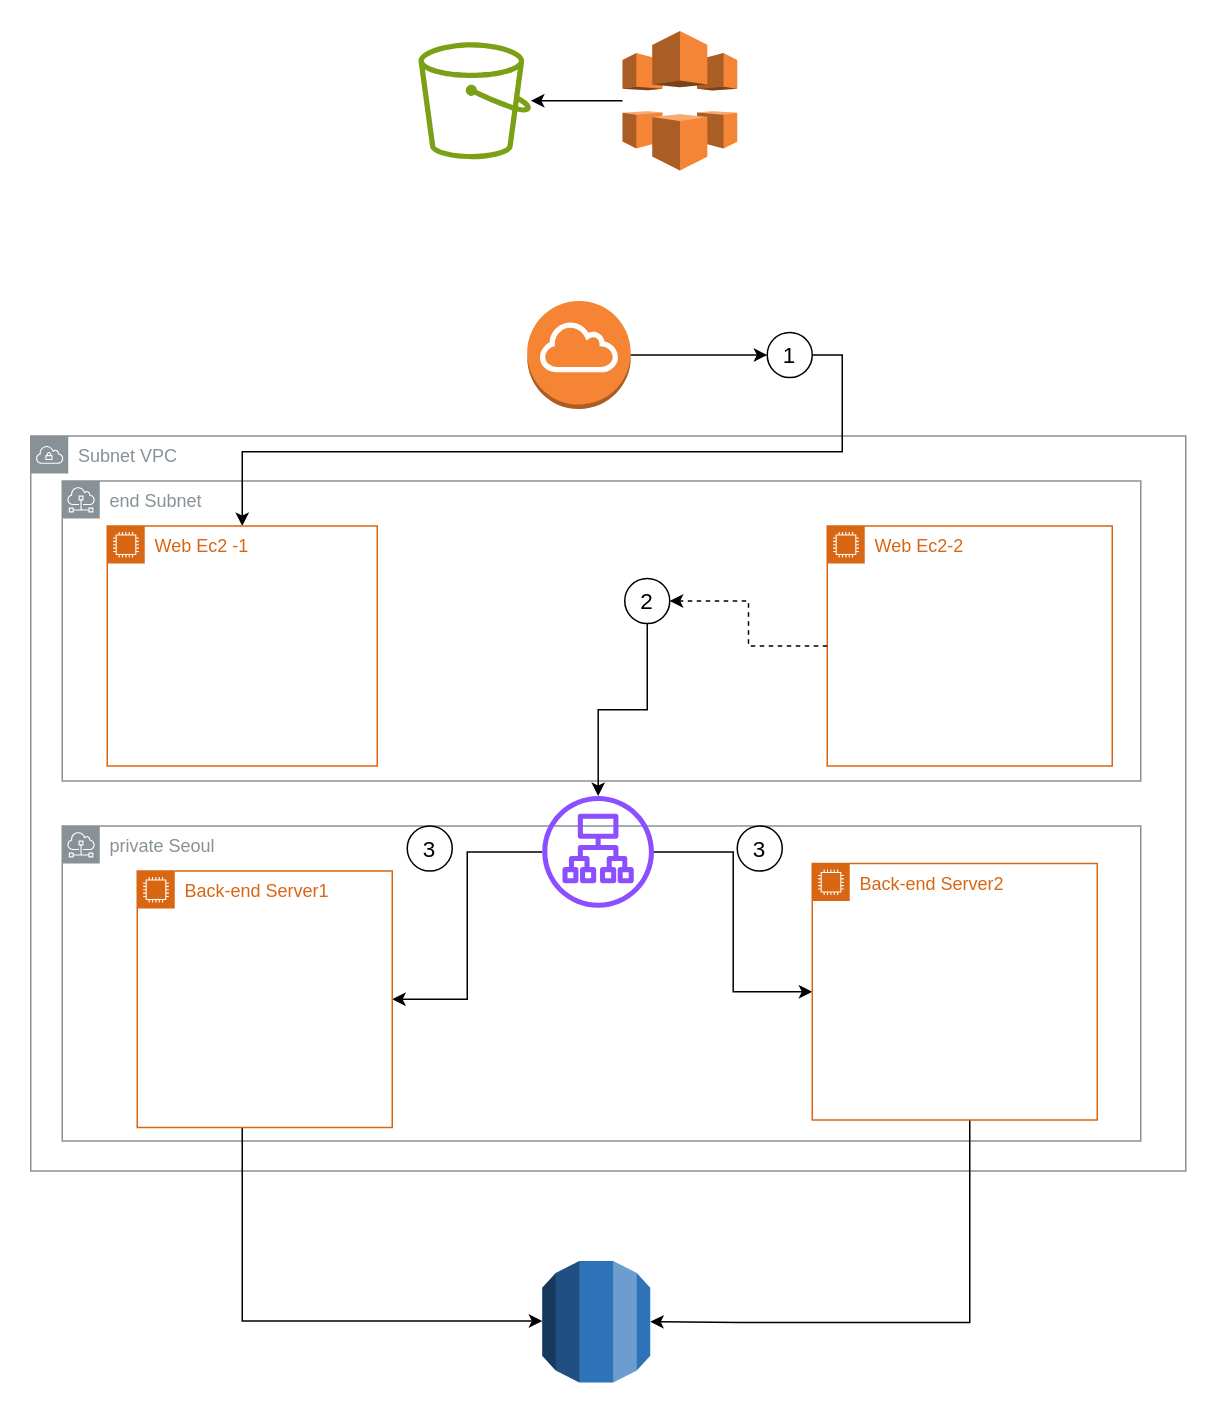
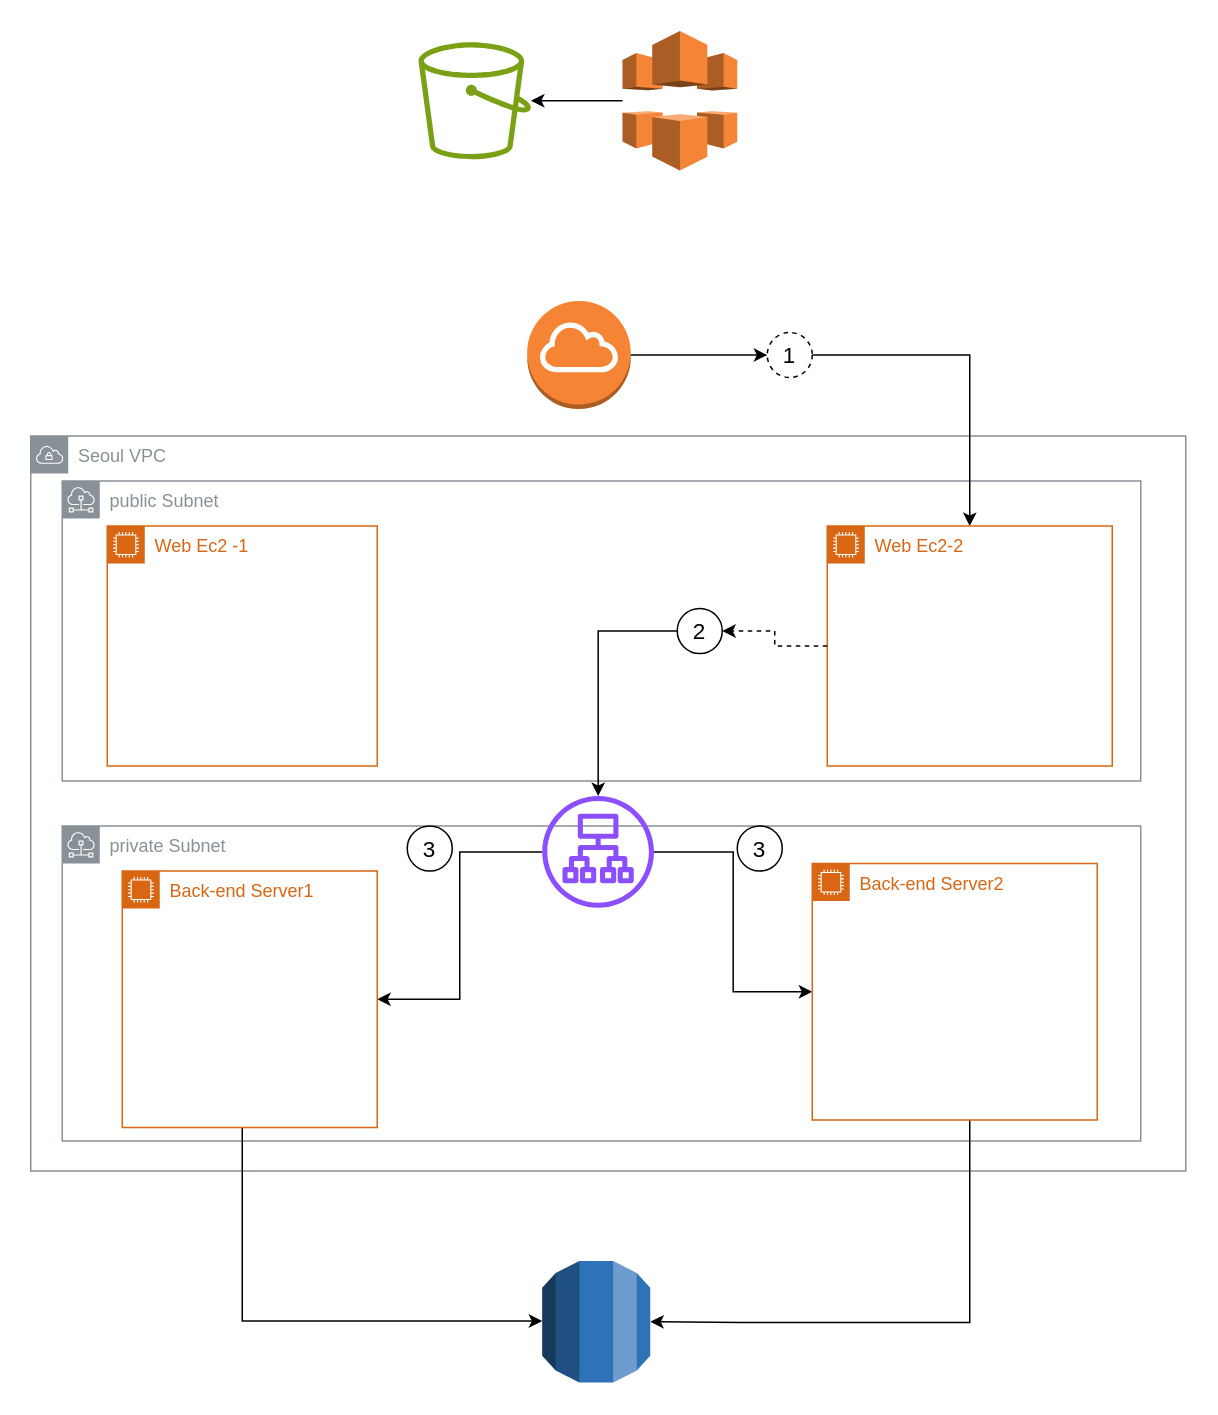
node "1": style solid -> dashed
edge "1" -> "Web Ec2 -1": now "1" -> "Web Ec2-2"
node "Subnet VPC": label "Subnet VPC" -> "Seoul VPC"
node "end Subnet": label "end Subnet" -> "public Subnet"
node "2": moved (647, 601) -> (700, 631)
node "private Seoul": label "private Seoul" -> "private Subnet"
node "Back-end Server1": moved (265, 999) -> (250, 999)
